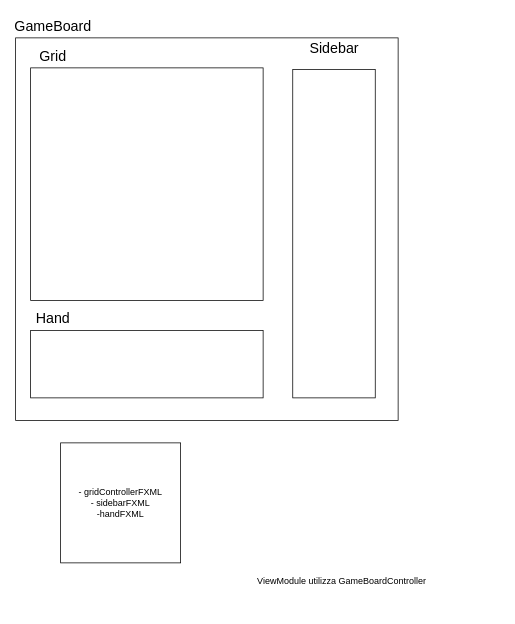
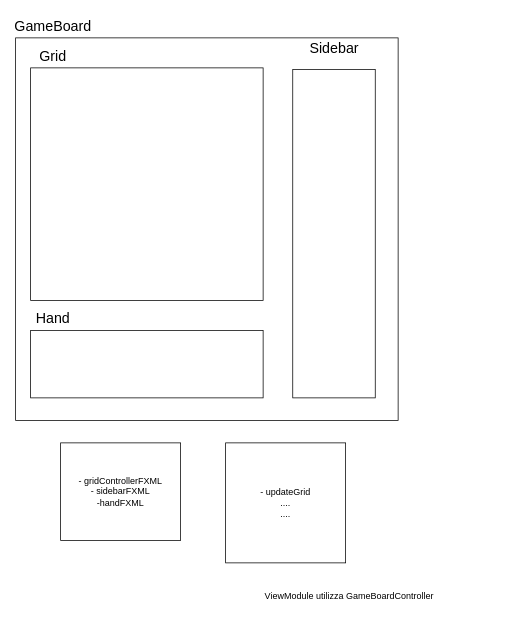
node "- gridControllerFXML - sidebarFXML -handFXML": size 120x120 -> 120x98
node "- updateGrid .... ....": added
node "ViewModule utilizza GameBoardController": moved (342, 582) -> (349, 597)
